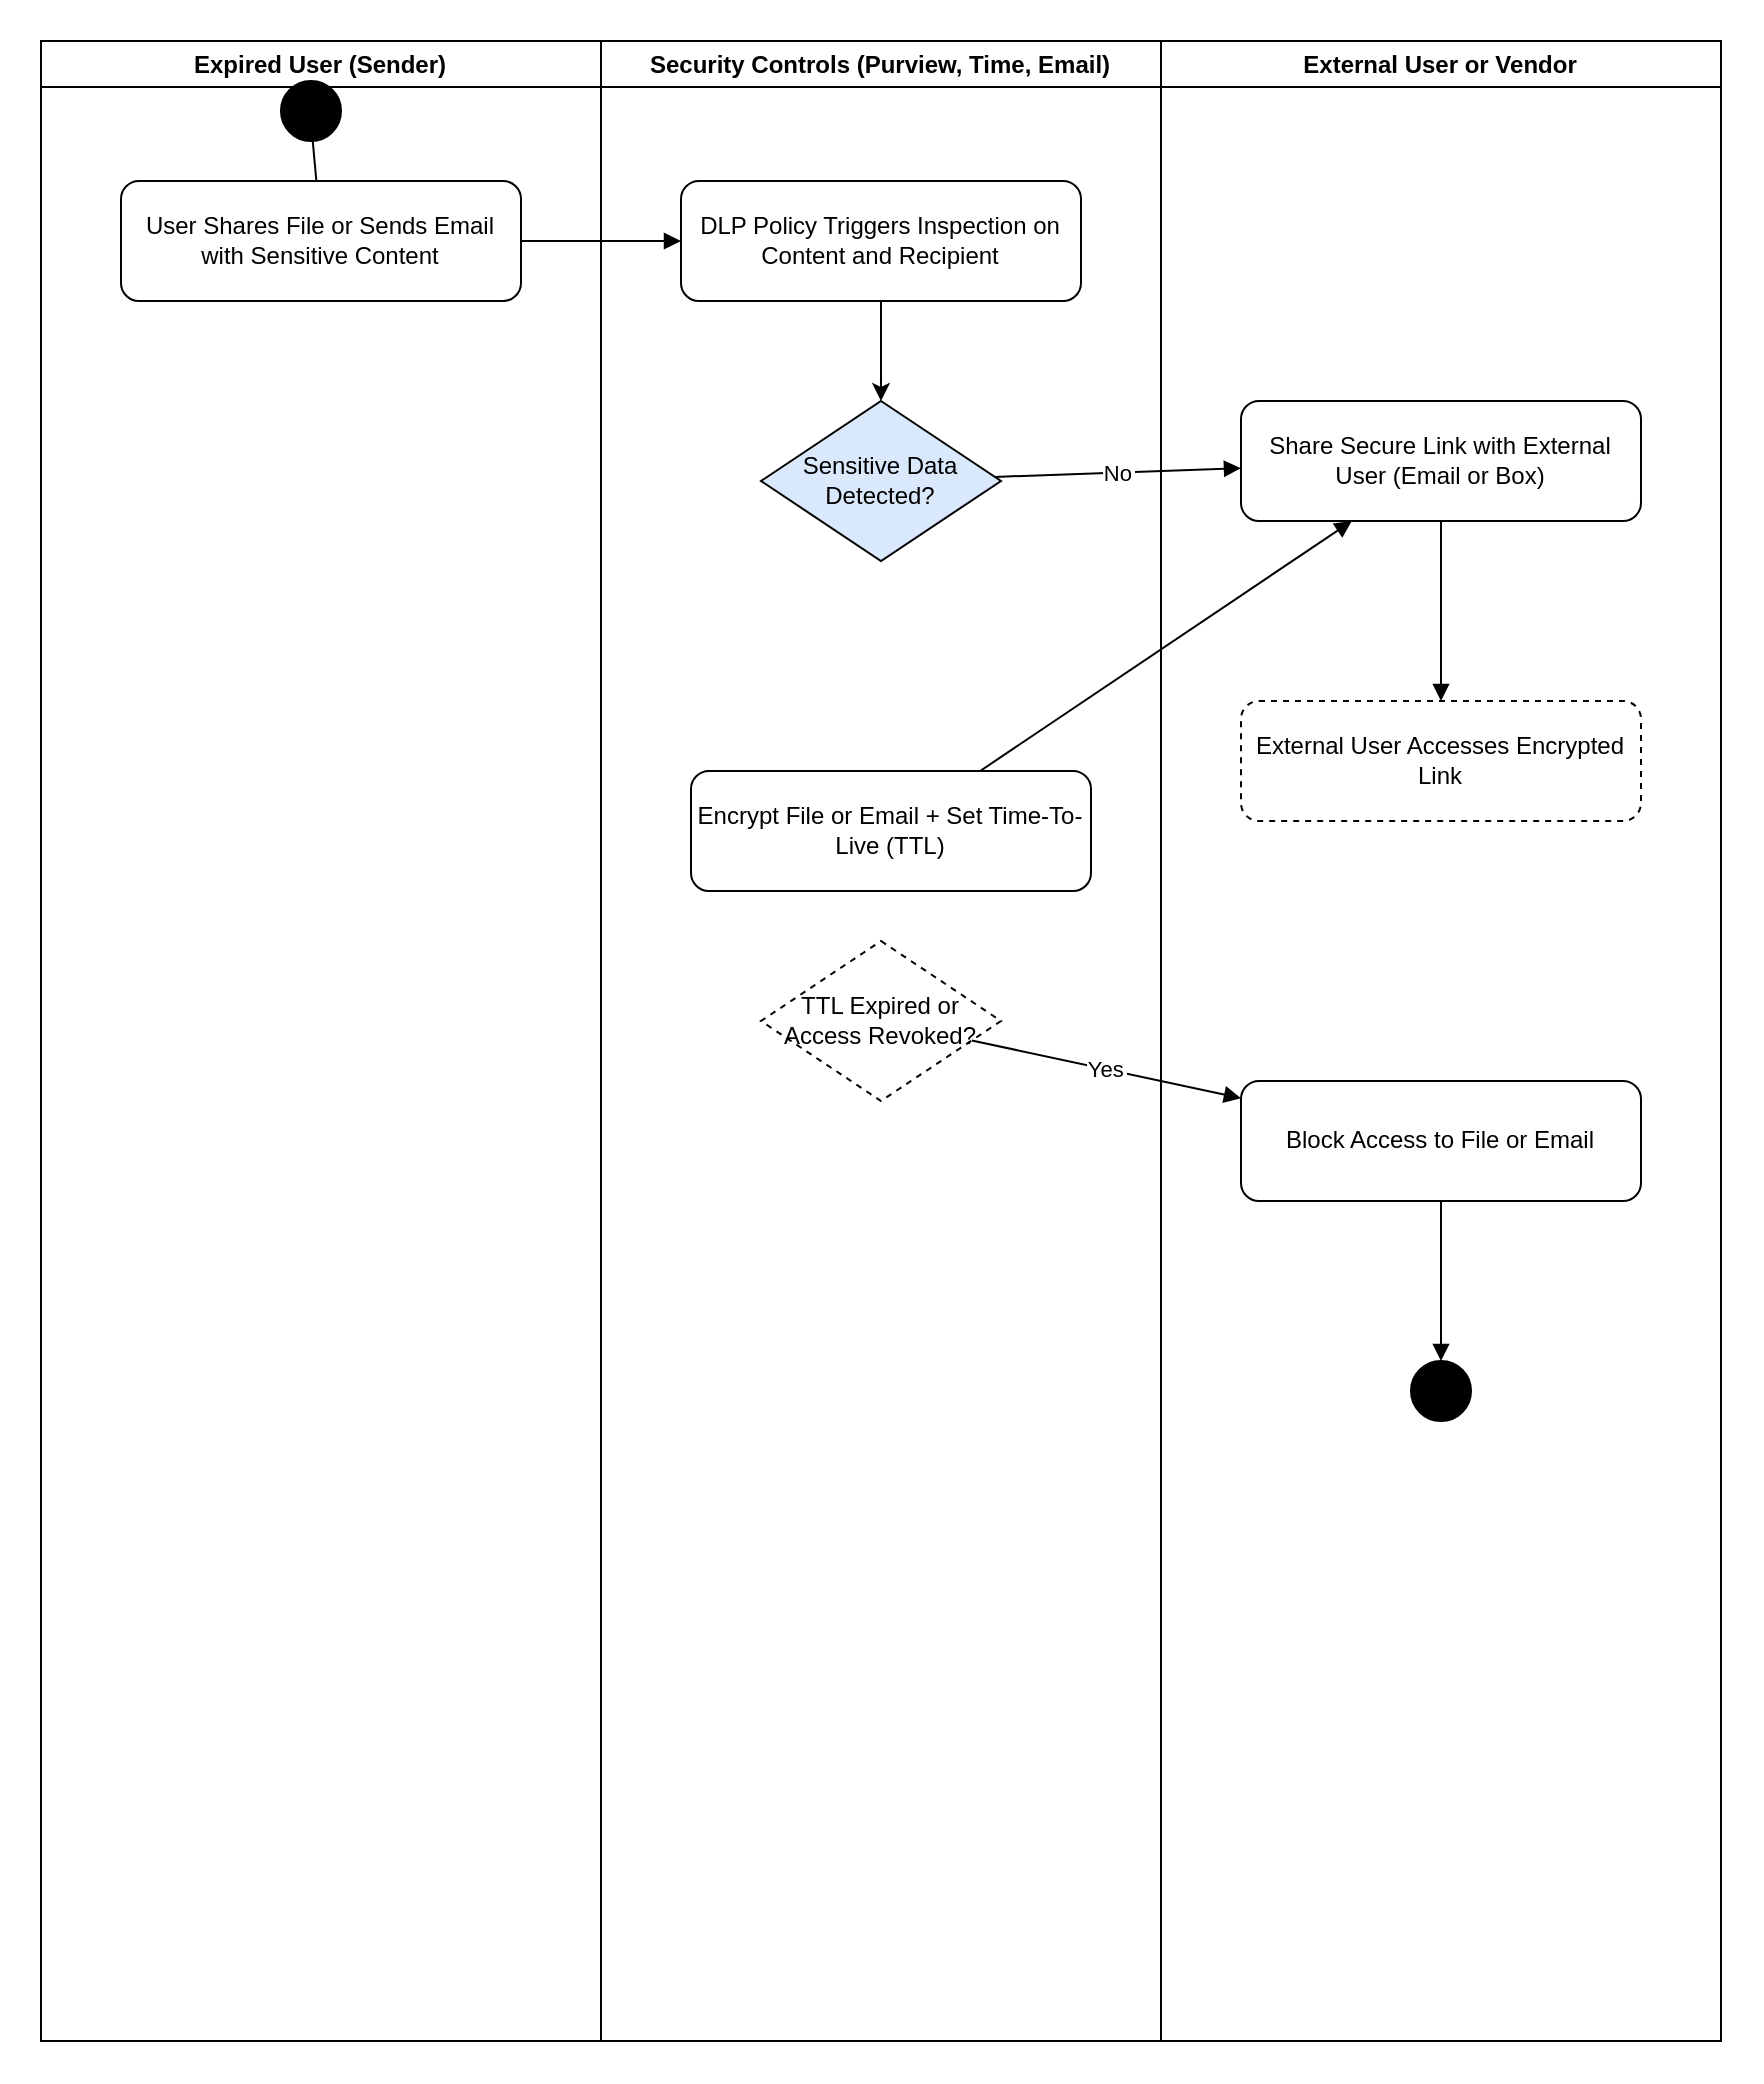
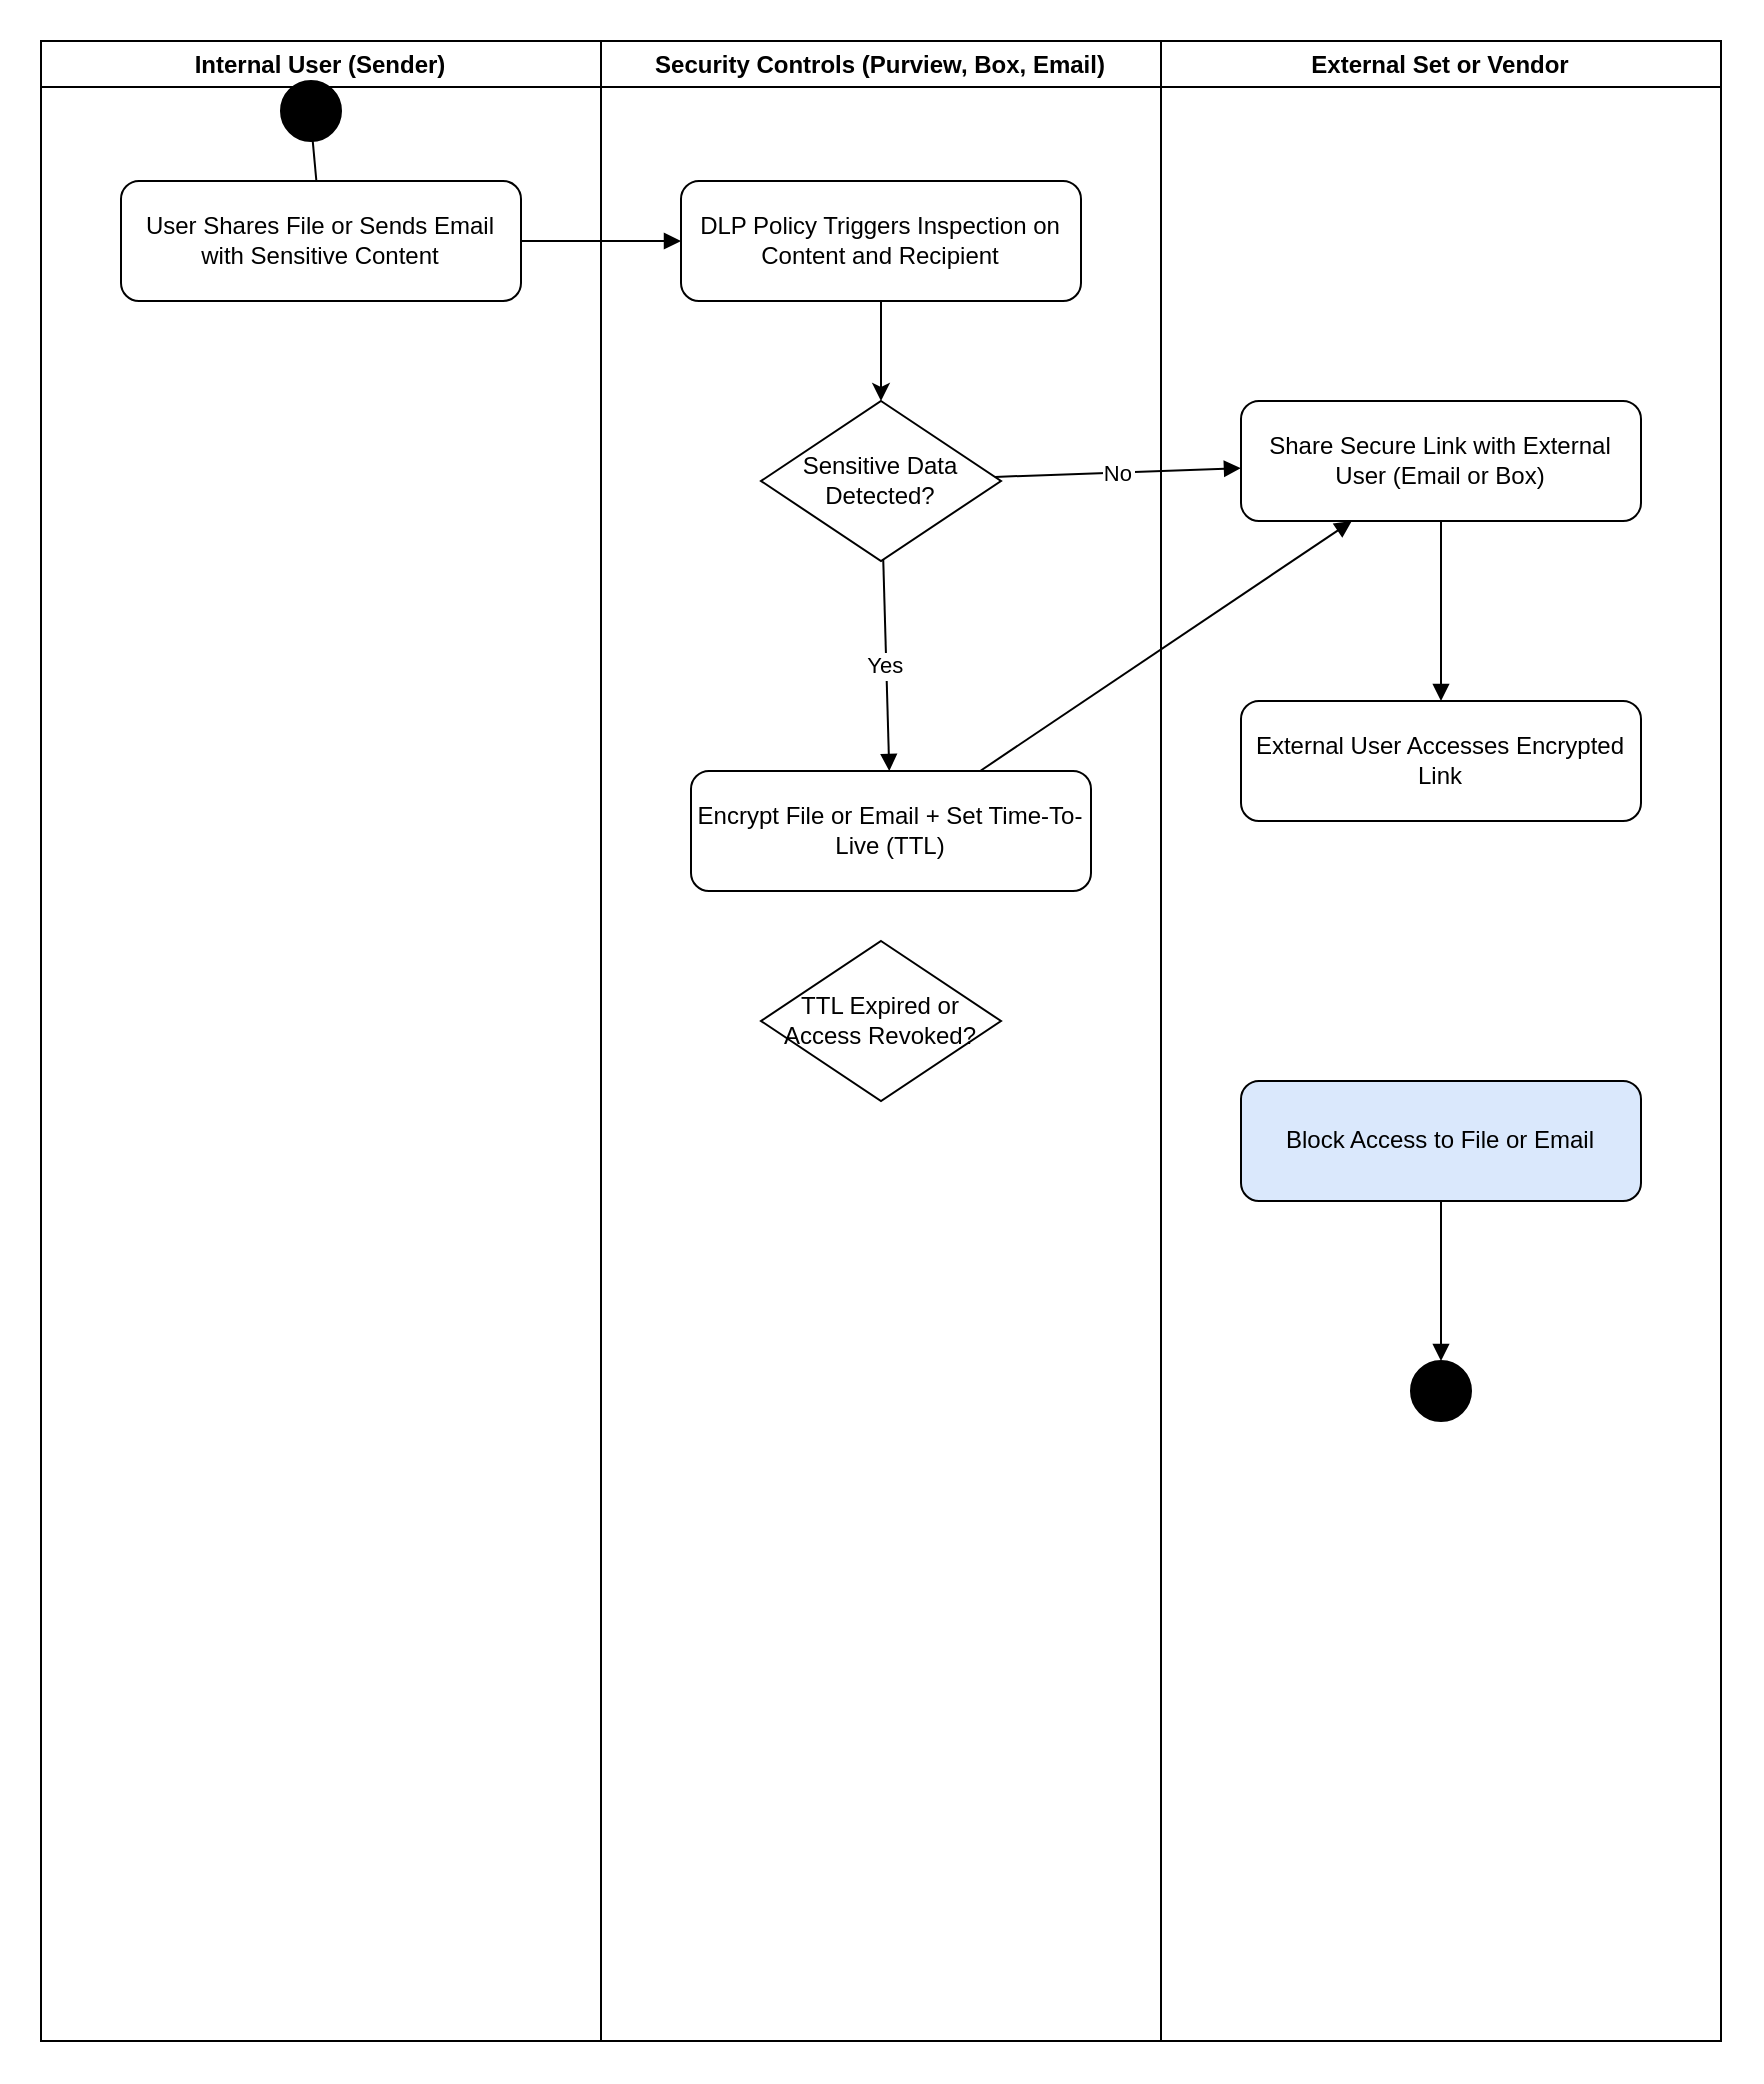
node "Expired User (Sender)": label "Expired User (Sender)" -> "Internal User (Sender)"
node "Security Controls (Purview, Time, Email)": label "Security Controls (Purview, Time, Email)" -> "Security Controls (Purview, Box, Email)"
node "External User or Vendor": label "External User or Vendor" -> "External Set or Vendor"
node "Sensitive Data Detected?": fillcolor #dae8fc -> #ffffff
edge "Sensitive Data Detected?" -> "Encrypt File or Email + Set Time-To-Live (TTL)": added, label "Yes"
node "External User Accesses Encrypted Link": style dashed -> solid
node "TTL Expired or Access Revoked?": style dashed -> solid
edge "TTL Expired or Access Revoked?" -> "Block Access to File or Email": removed, label "Yes"
node "Block Access to File or Email": fillcolor #ffffff -> #dae8fc
